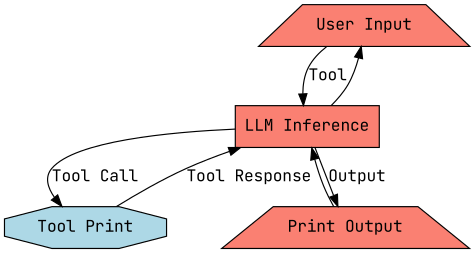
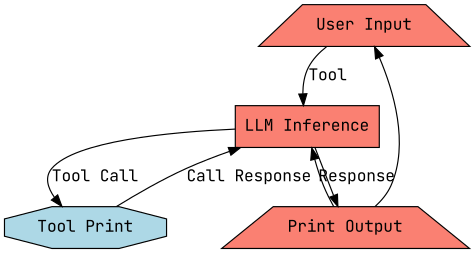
edge "LLM Inference" -> "User Input": now "Print Output" -> "User Input"
edge "Tool Print" -> "LLM Inference": label "Tool Response" -> "Call Response"
edge "LLM Inference" -> "Print Output": label "Output" -> "Response"
